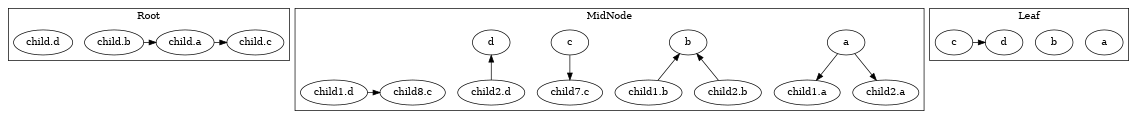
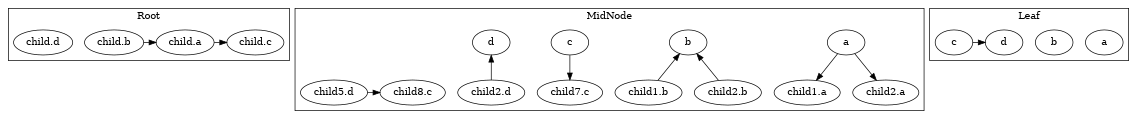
node "child1.d": label "child1.d" -> "child5.d"
